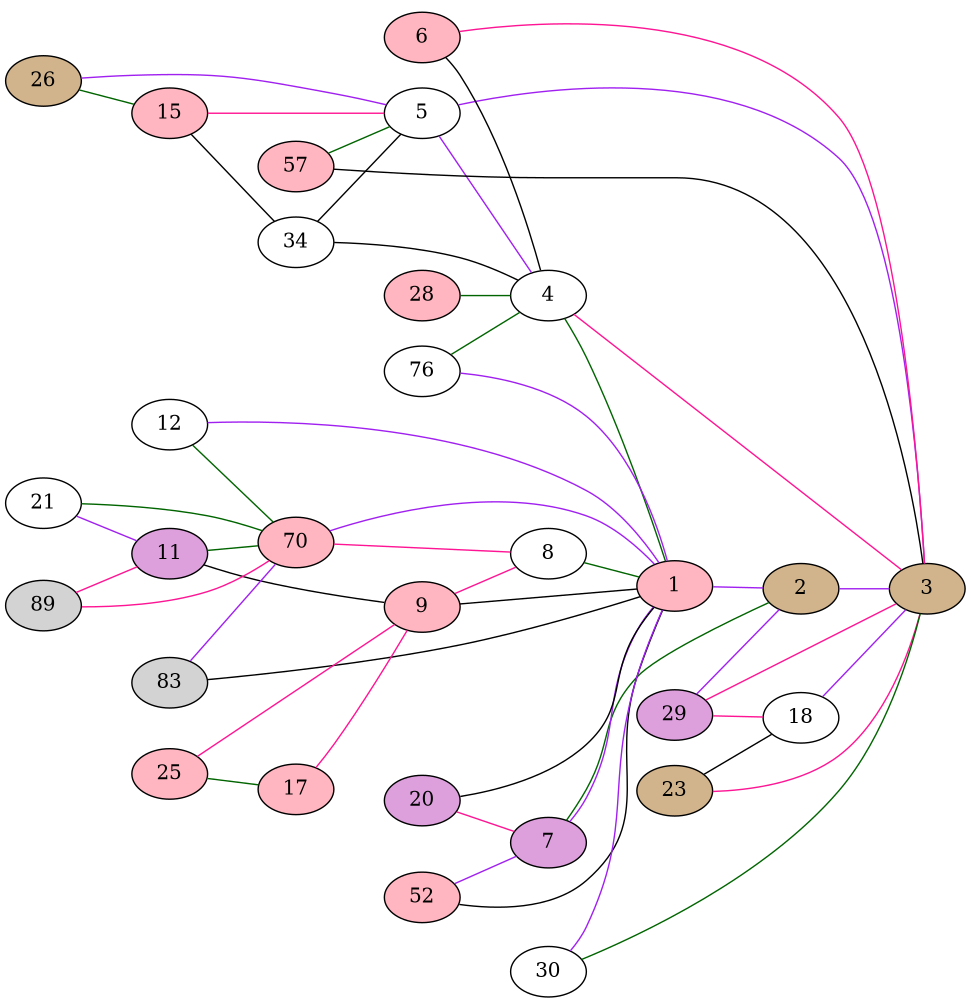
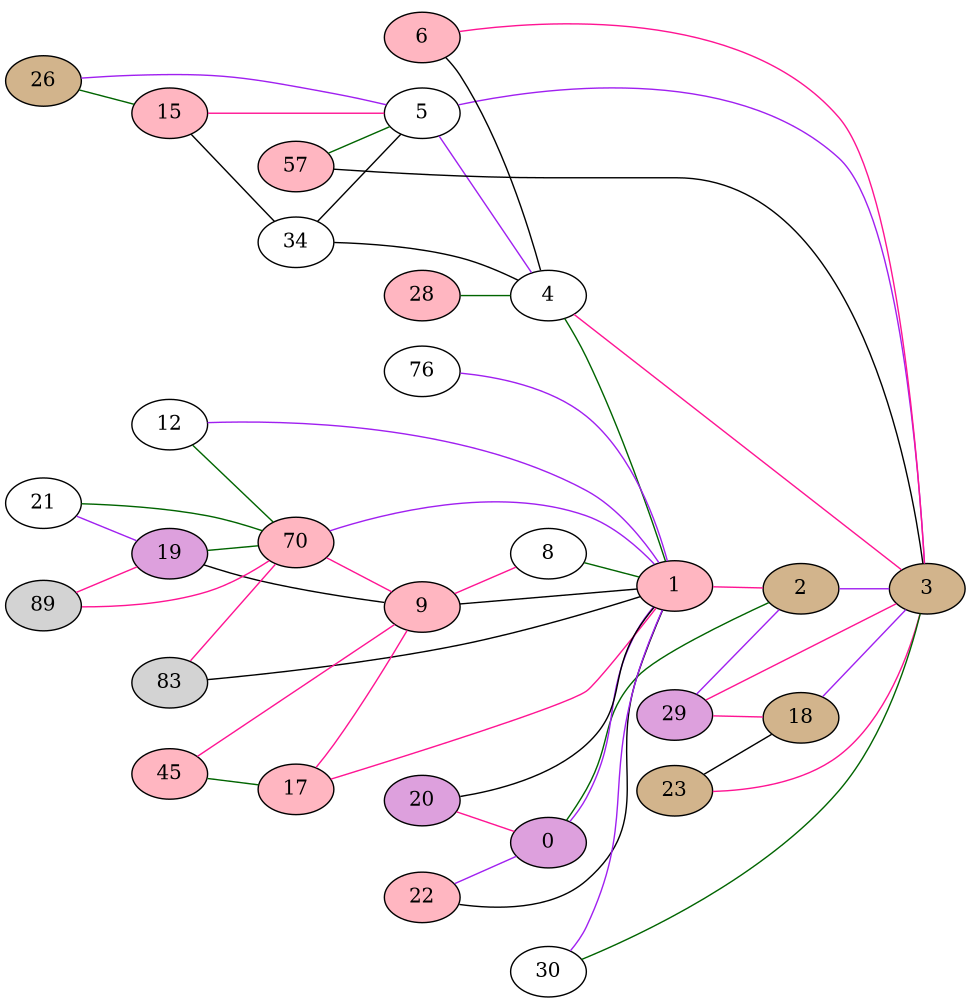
edge "4" -- "76": removed
edge "70" -- "8": now "70" -- "9"
node "11": label "11" -> "19"
edge "1" -- "2": color purple -> deeppink
edge "70" -- "83": color purple -> deeppink
node "18": fillcolor white -> tan
edge "1" -- "17": added
node "25": label "25" -> "45"
node "7": label "7" -> "0"
node "52": label "52" -> "22"
